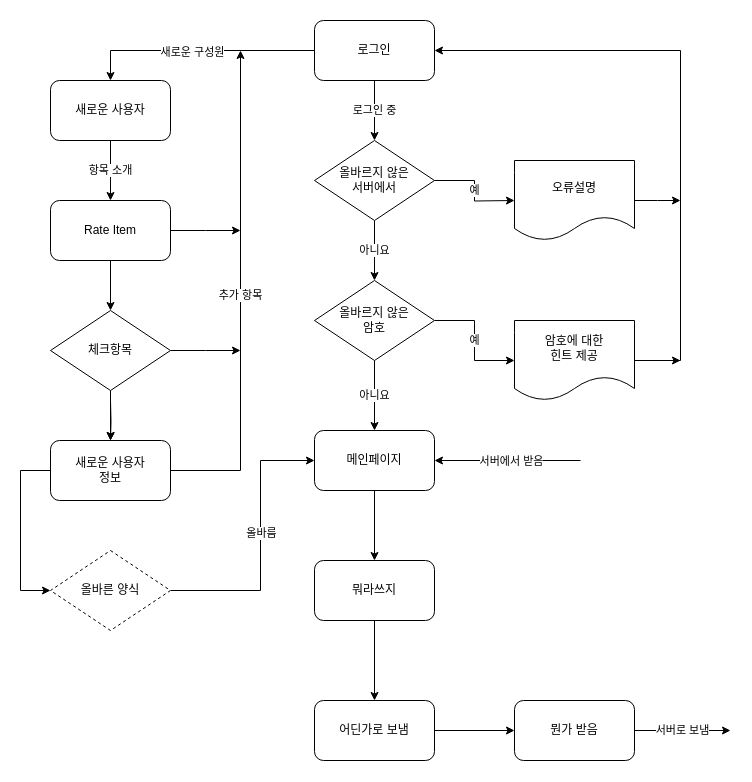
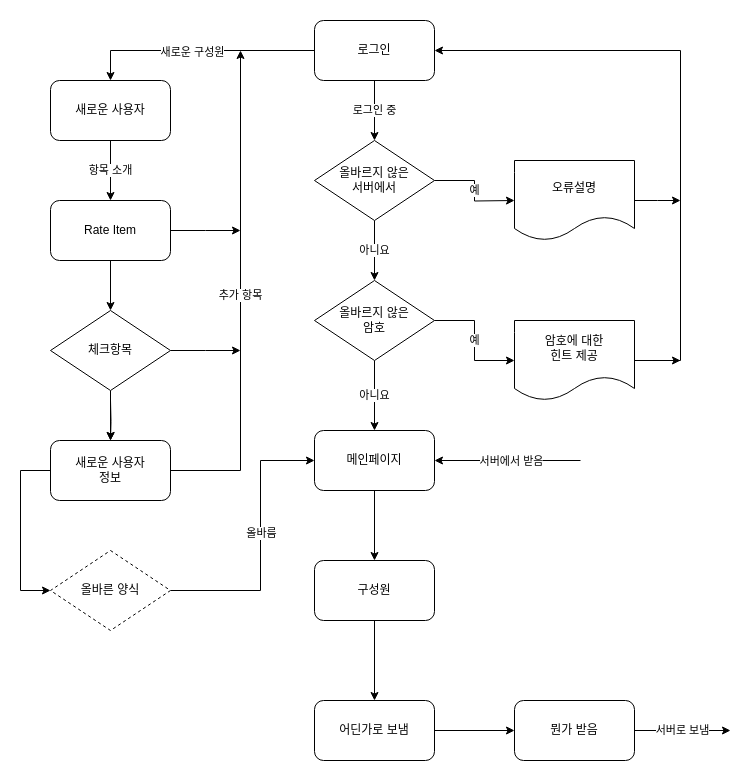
node "뭐라쓰지": label "뭐라쓰지" -> "구성원"
